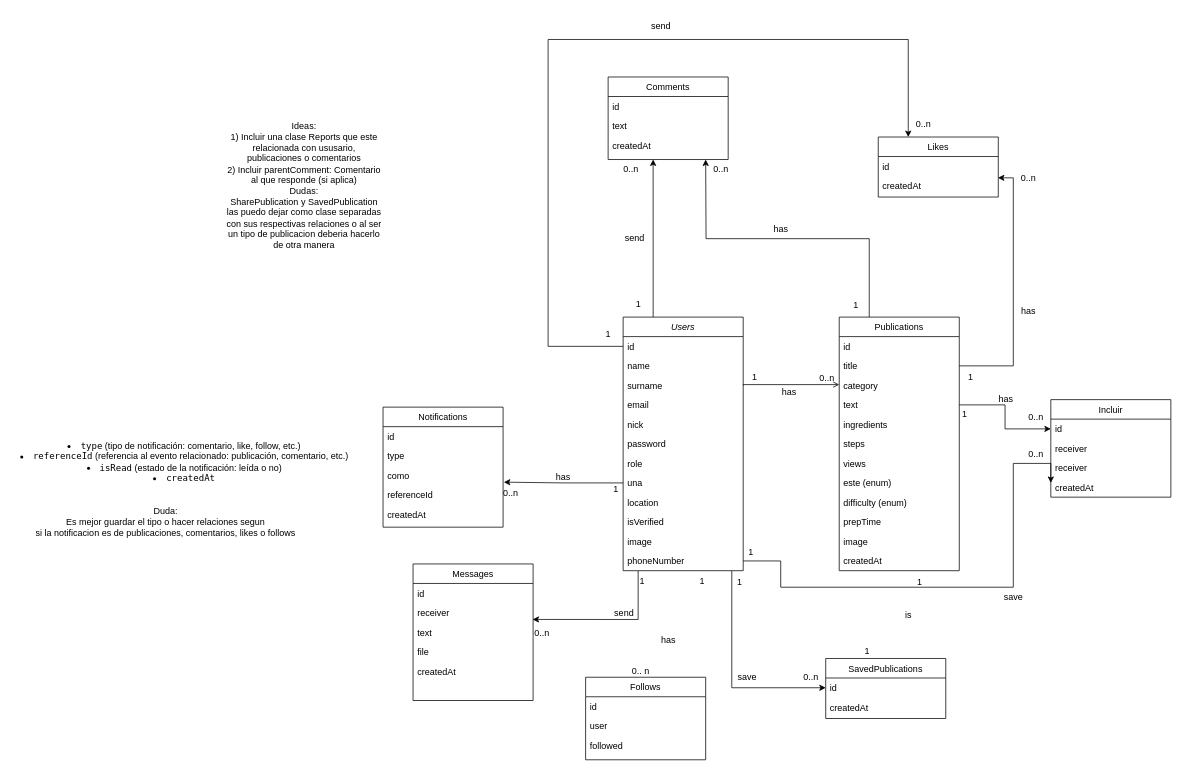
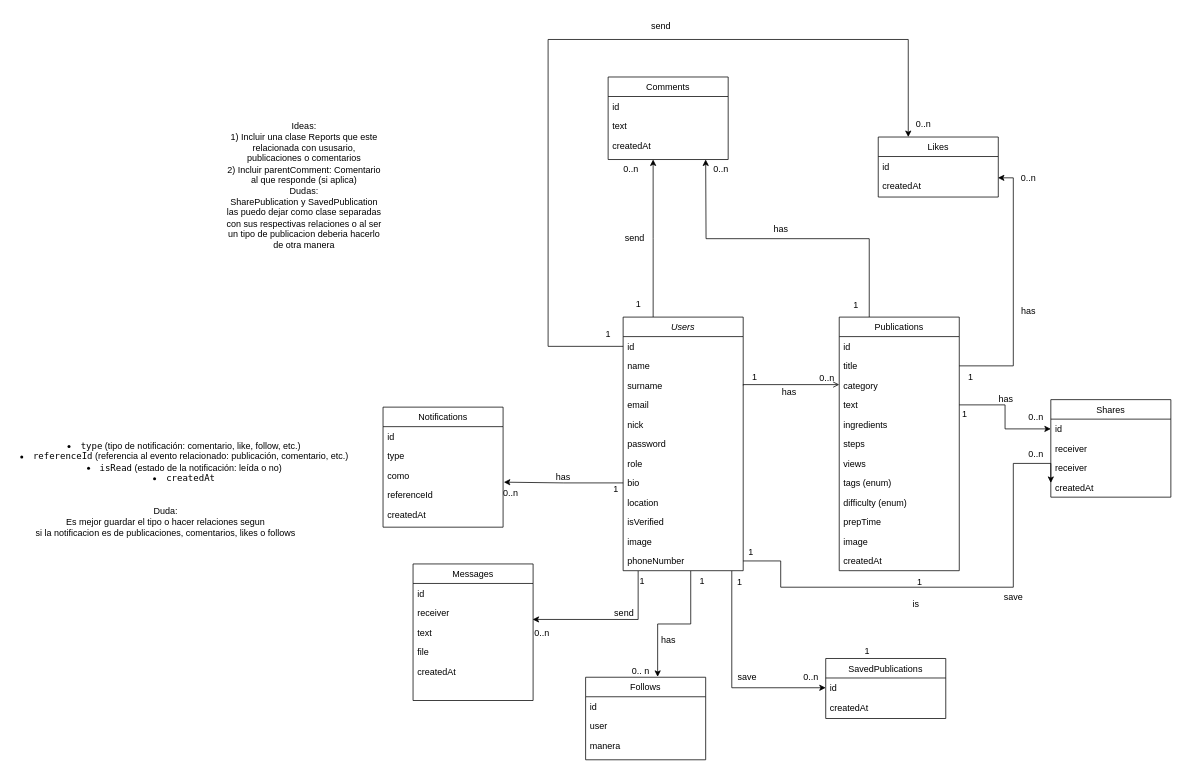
node "Incluir": label "Incluir" -> "Shares"
node "una": label "una" -> "bio"
node "este (enum)": label "este (enum)" -> "tags (enum)"
edge "phoneNumber" -> "Follows": added
node "is": moved (908, 615) -> (915, 604)
node "followed": label "followed" -> "manera"
